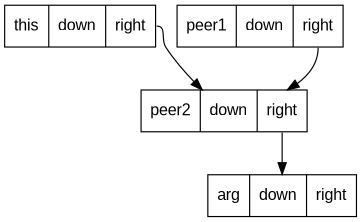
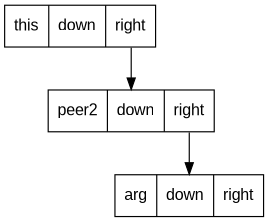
node "peer1": removed
